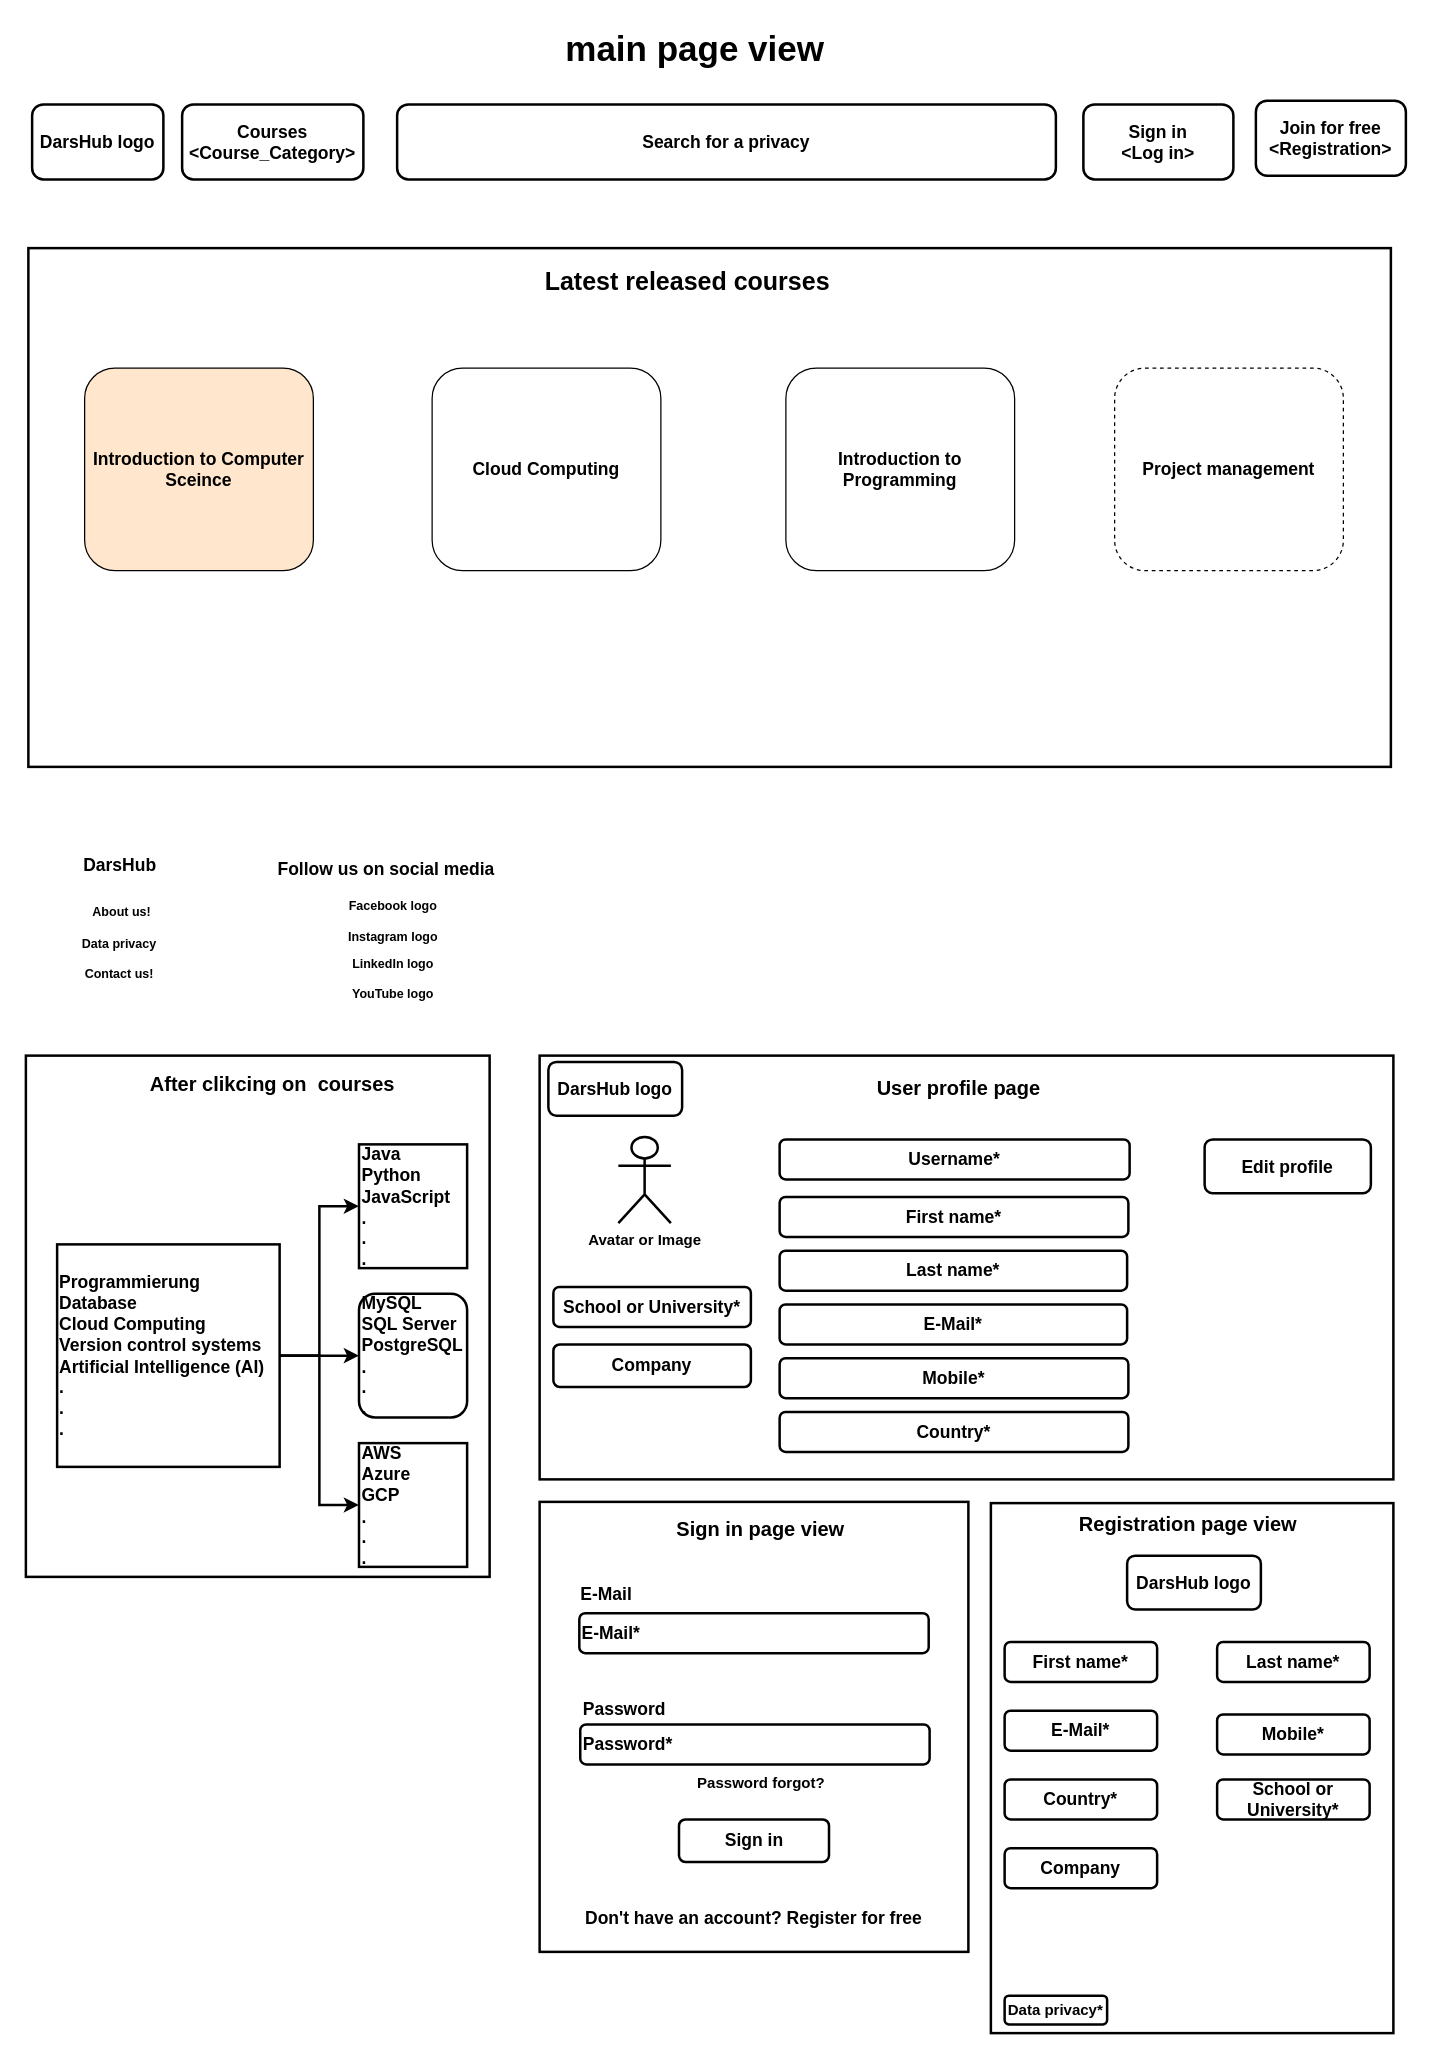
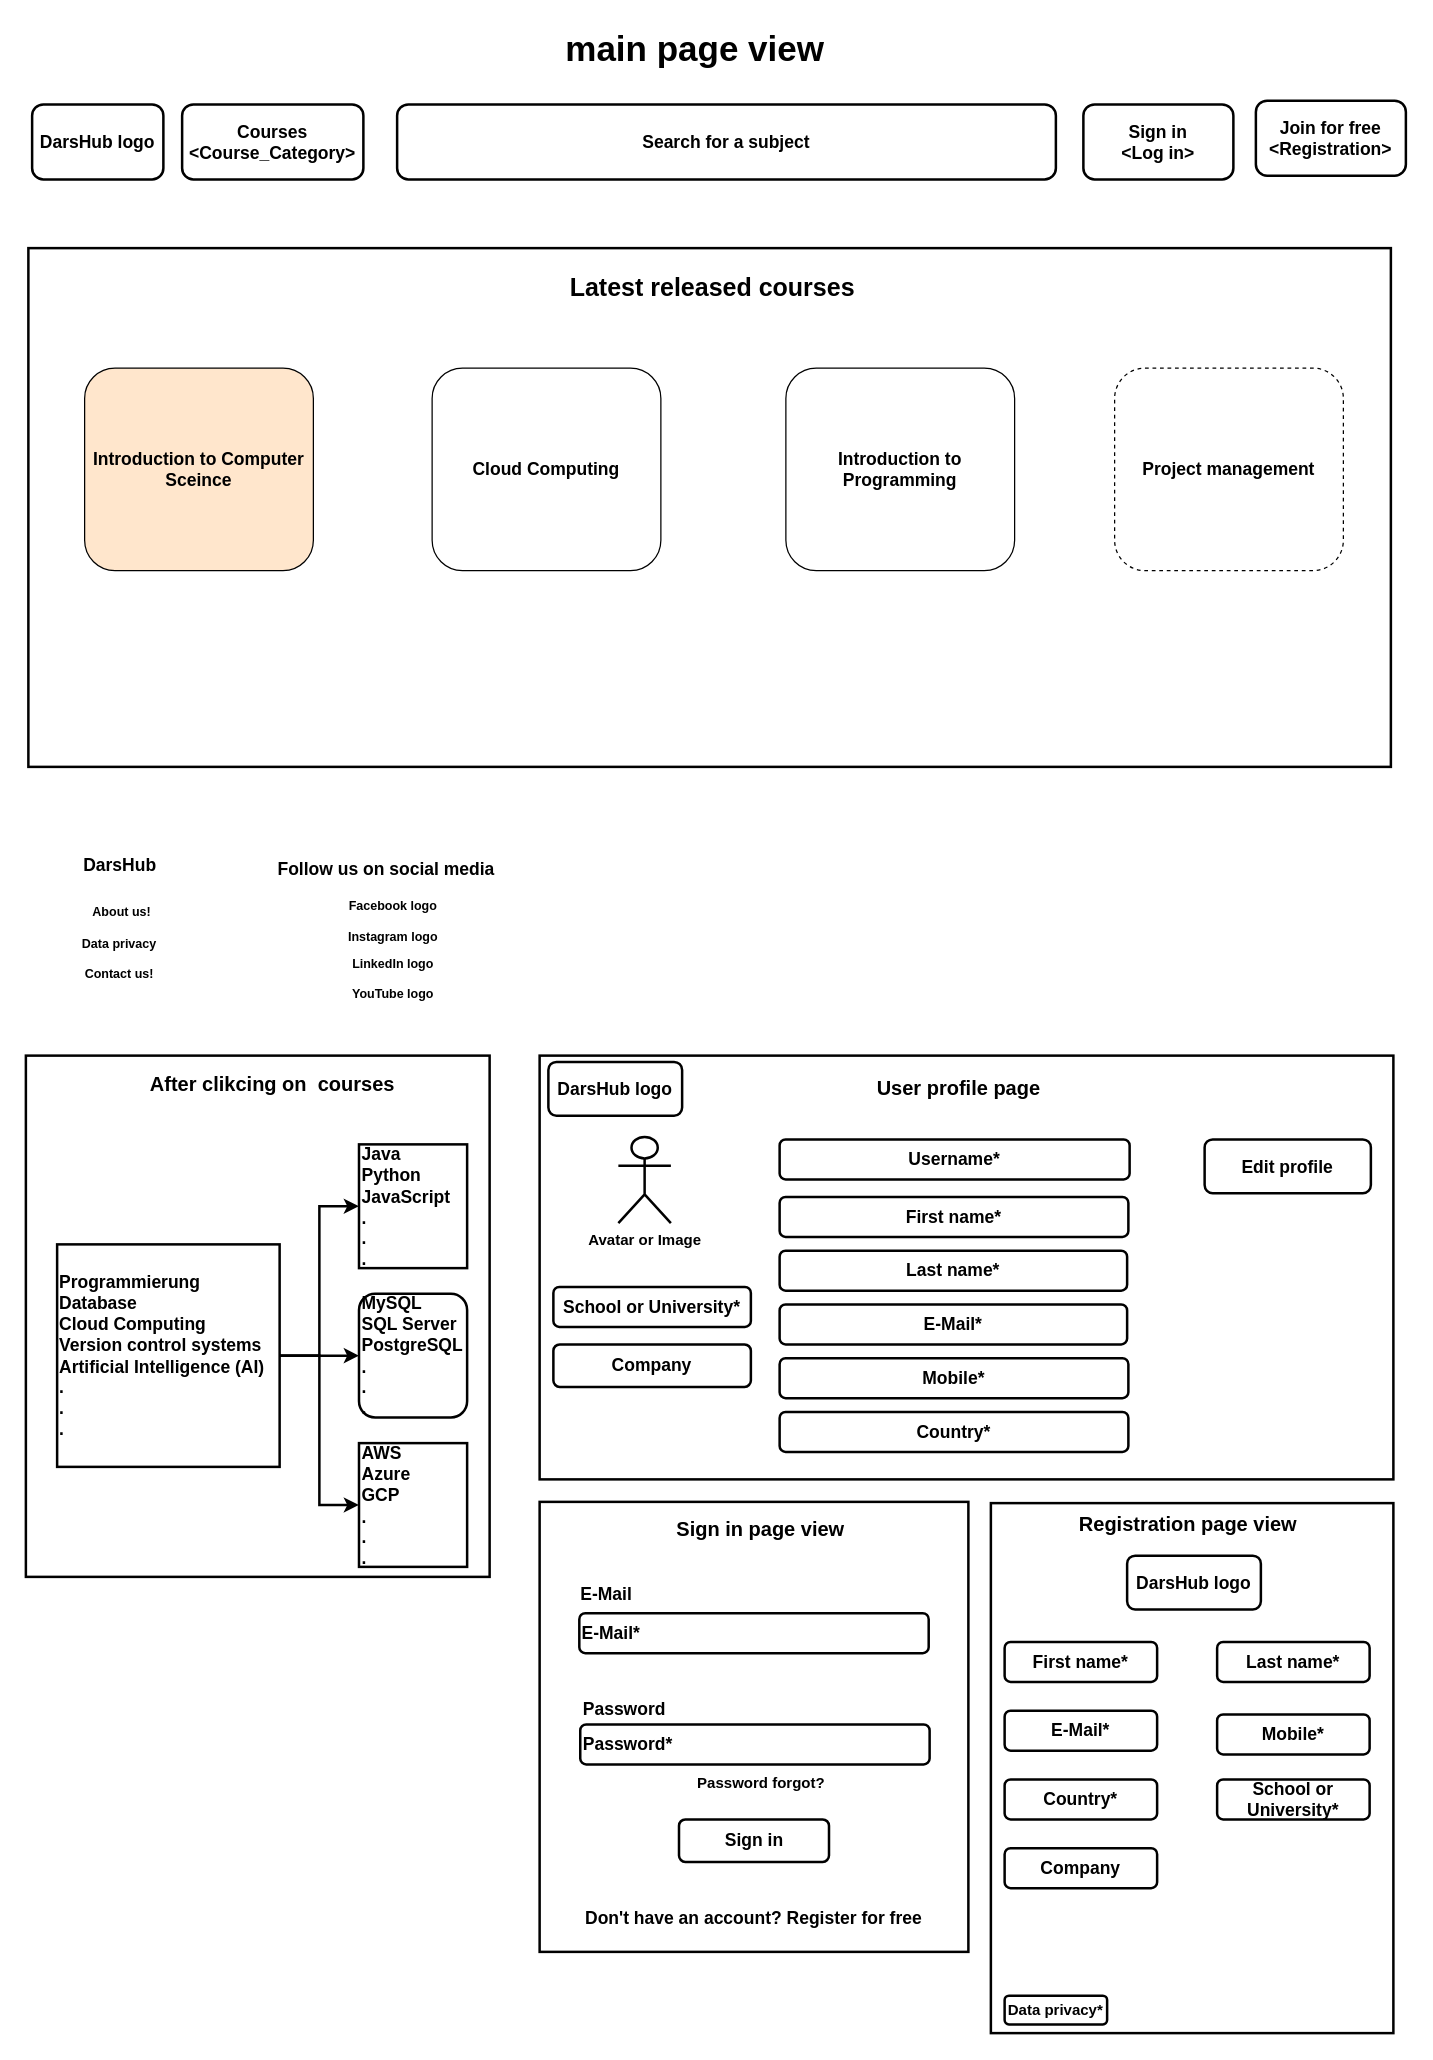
node "Search for a privacy": label "Search for a privacy" -> "Search for a subject"
node "Latest released courses": moved (688, 281) -> (713, 287)
